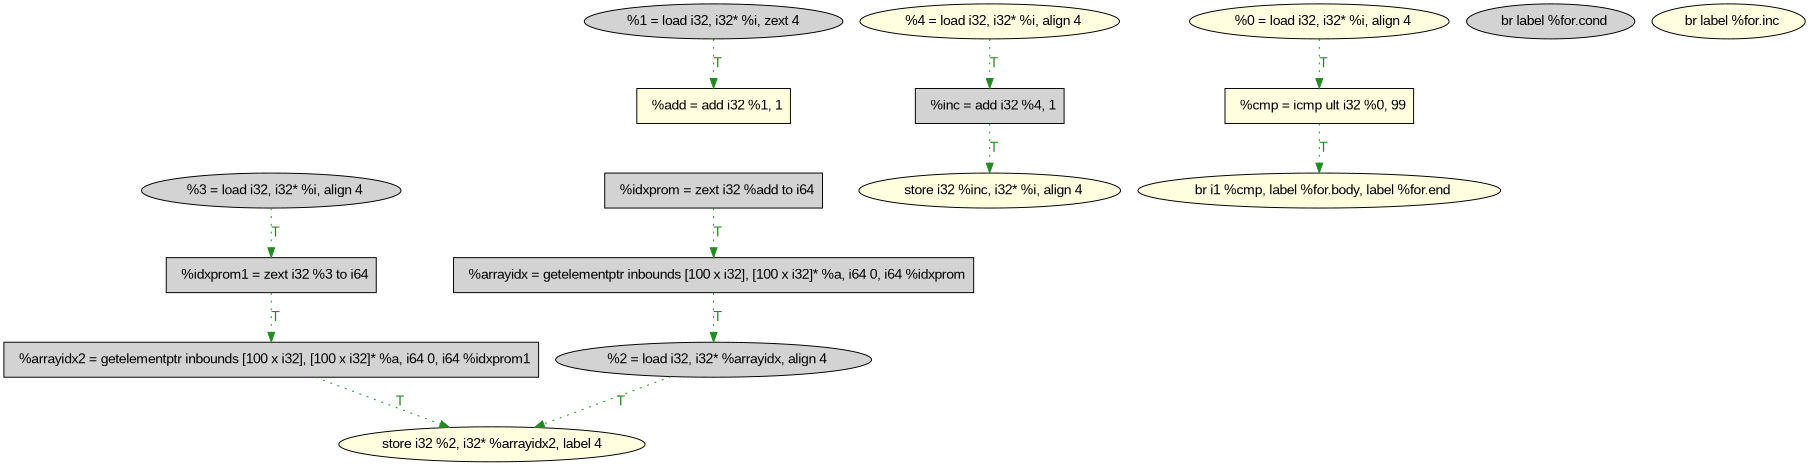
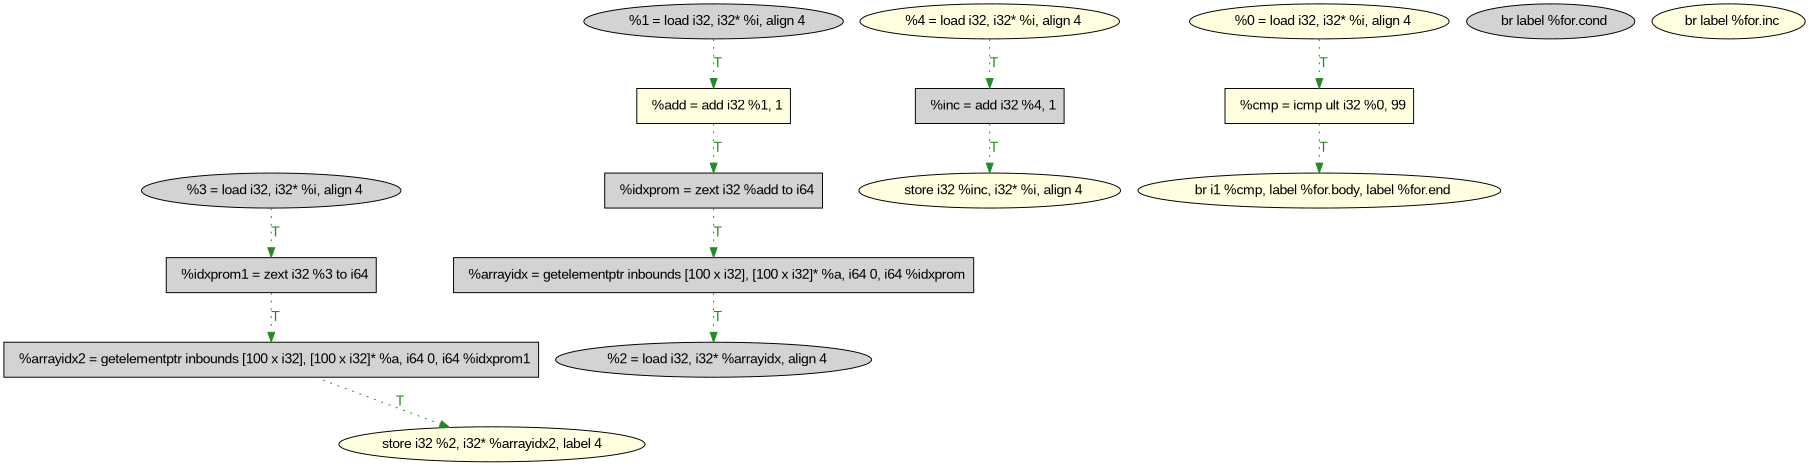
node "%1 = load i32, i32* %i, zext 4": label "%1 = load i32, i32* %i, zext 4" -> "%1 = load i32, i32* %i, align 4"
edge "%add = add i32 %1, 1" -> "%idxprom = zext i32 %add to i64": added, label "T"
edge "%2 = load i32, i32* %arrayidx, align 4" -> "store i32 %2, i32* %arrayidx2, label 4": removed, label "T"
